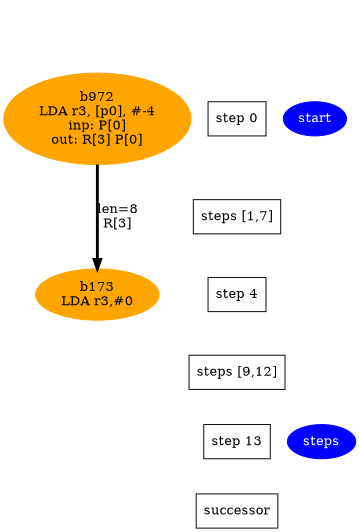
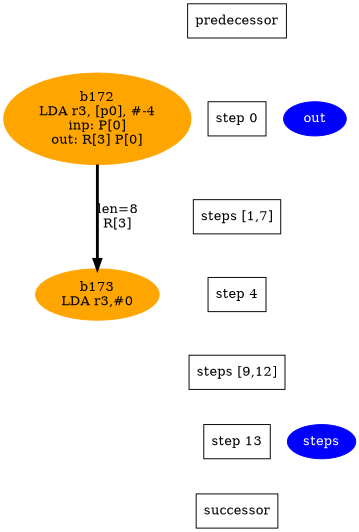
node "predecessor": added
node "b972 LDA r3, [p0], #-4 inp: P[0] out: R[3] P[0]": label "b972 LDA r3, [p0], #-4 inp: P[0] out: R[3] P[0]" -> "b172 LDA r3, [p0], #-4 inp: P[0] out: R[3] P[0]"
node "start": label "start" -> "out"
